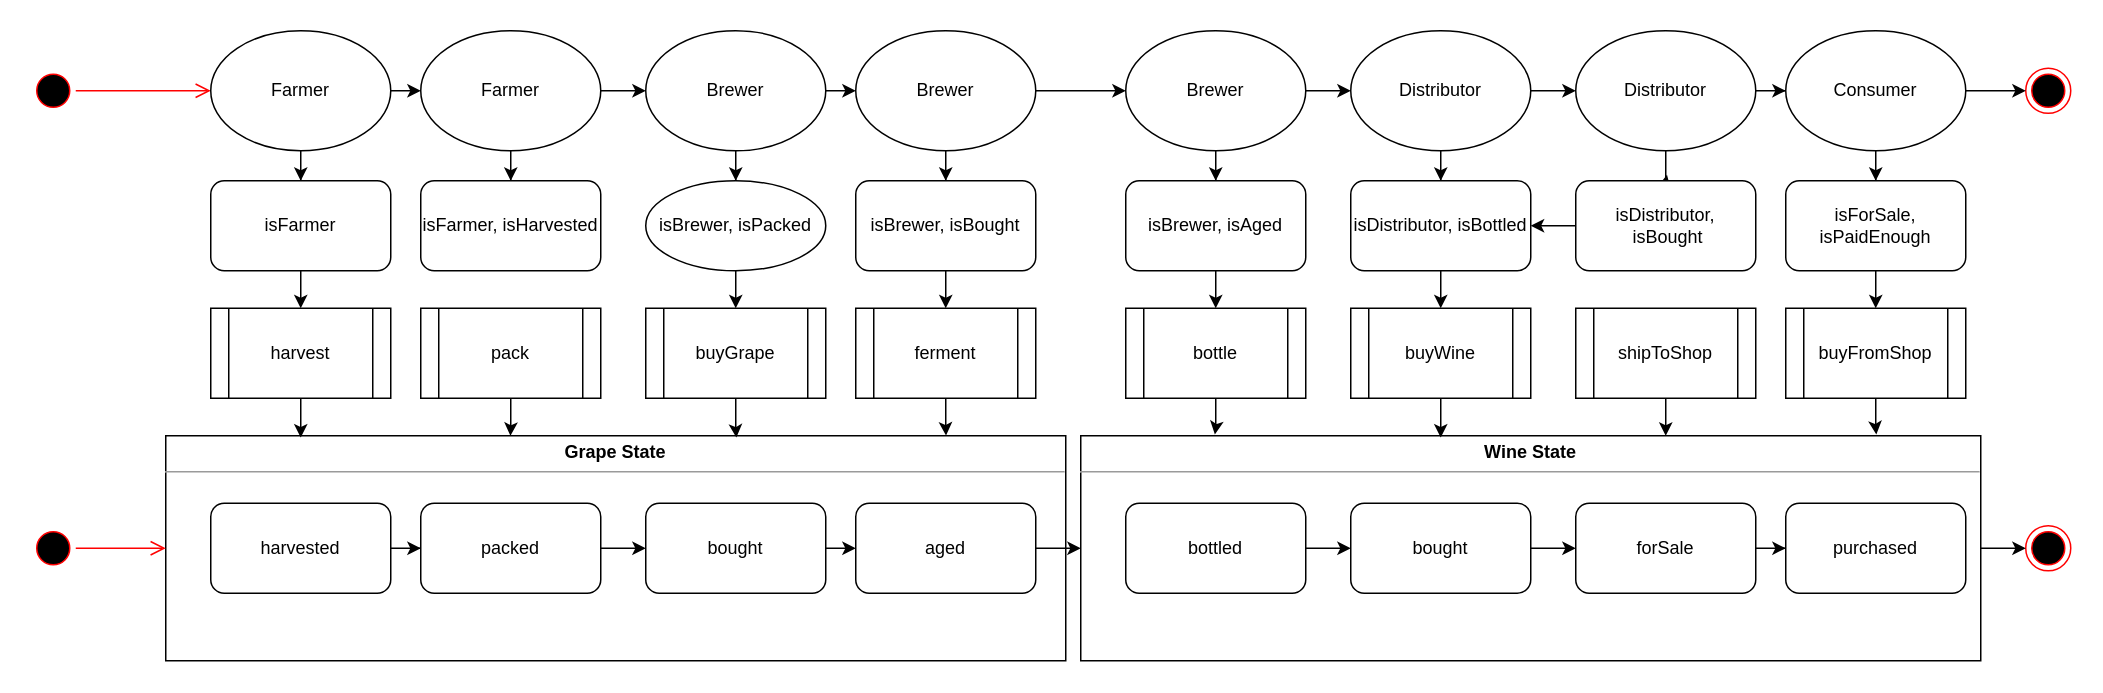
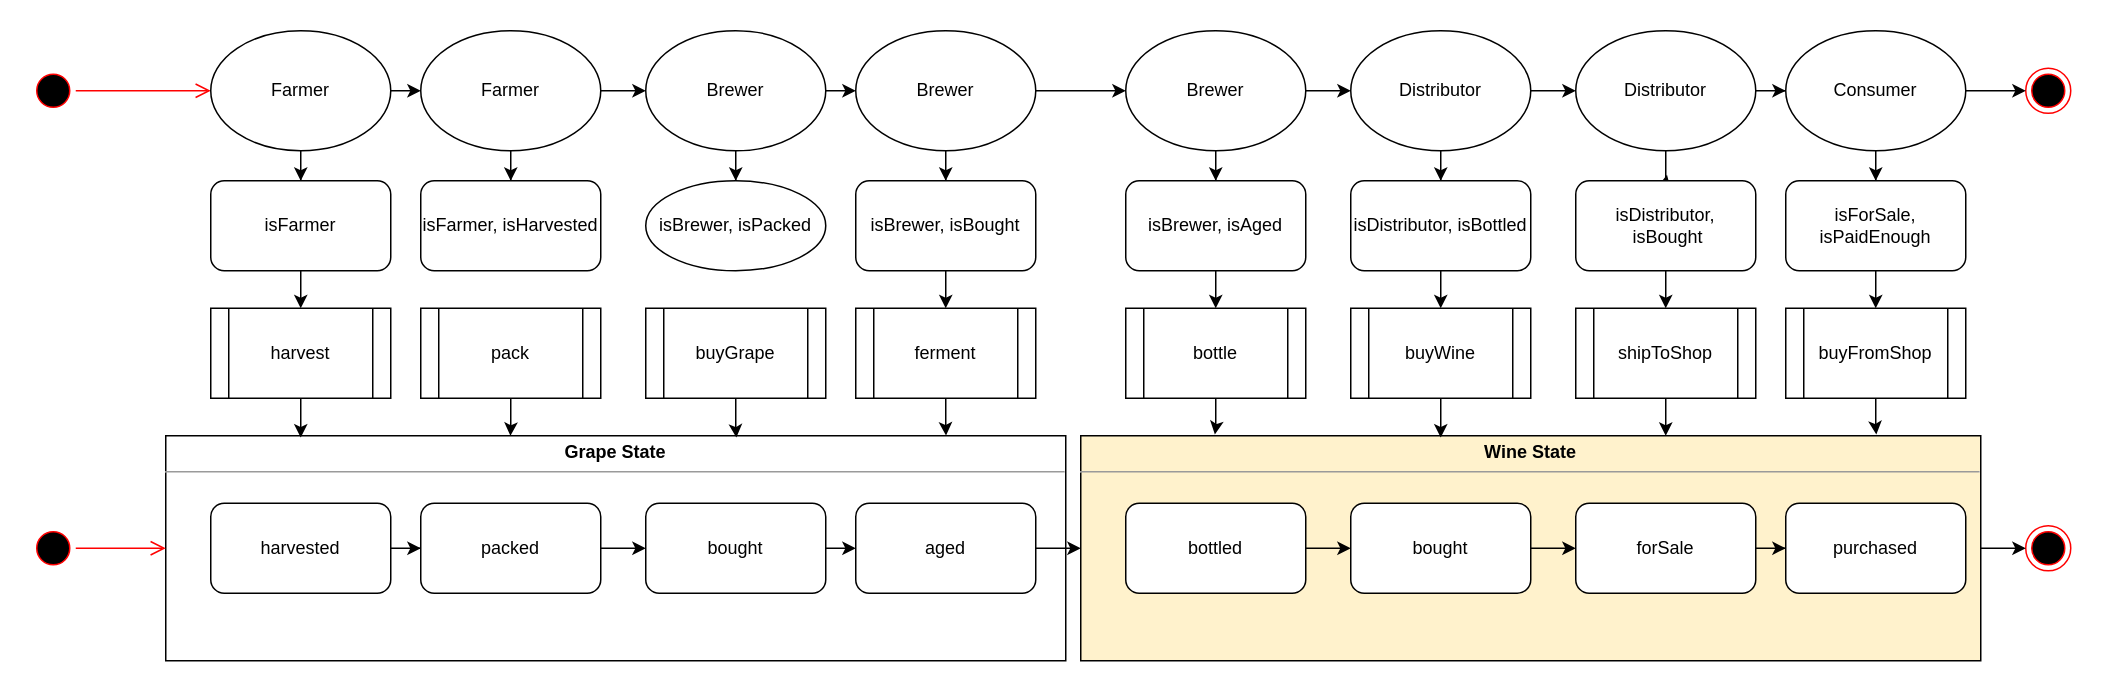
edge "isDistributor, isBought" -> "isDistributor, isBottled": now "isDistributor, isBought" -> "shipToShop"
edge "isBrewer, isPacked" -> "buyGrape": removed
node "Wine State": fillcolor #ffffff -> #fff2cc
